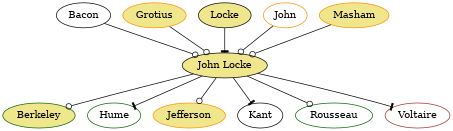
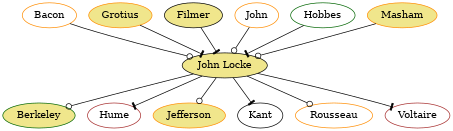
node "Bacon": color black -> darkorange
node "Locke": label "Locke" -> "Filmer"
node "Hobbes": added
edge "Grotius" -> "John Locke": arrowhead odot -> tee
node "Hume": color darkgreen -> brown
node "Rousseau": color darkgreen -> darkorange
